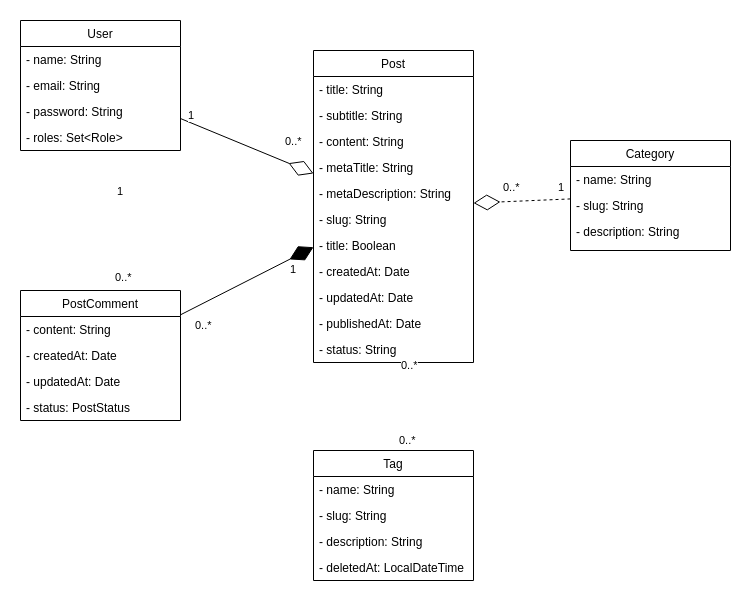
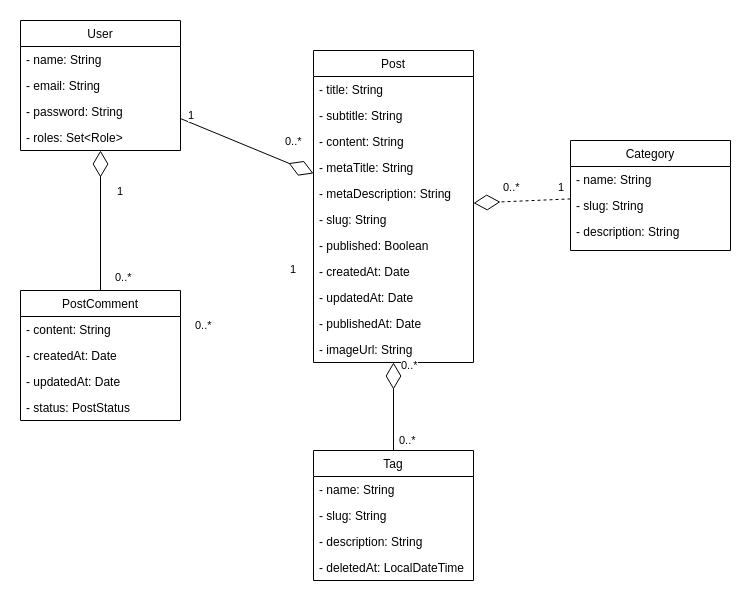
edge "PostComment" -> "User": added
node "- title: Boolean": label "- title: Boolean" -> "- published: Boolean"
edge "PostComment" -> "Post": removed
node "- status: String": label "- status: String" -> "- imageUrl: String"
edge "Tag" -> "Post": added
